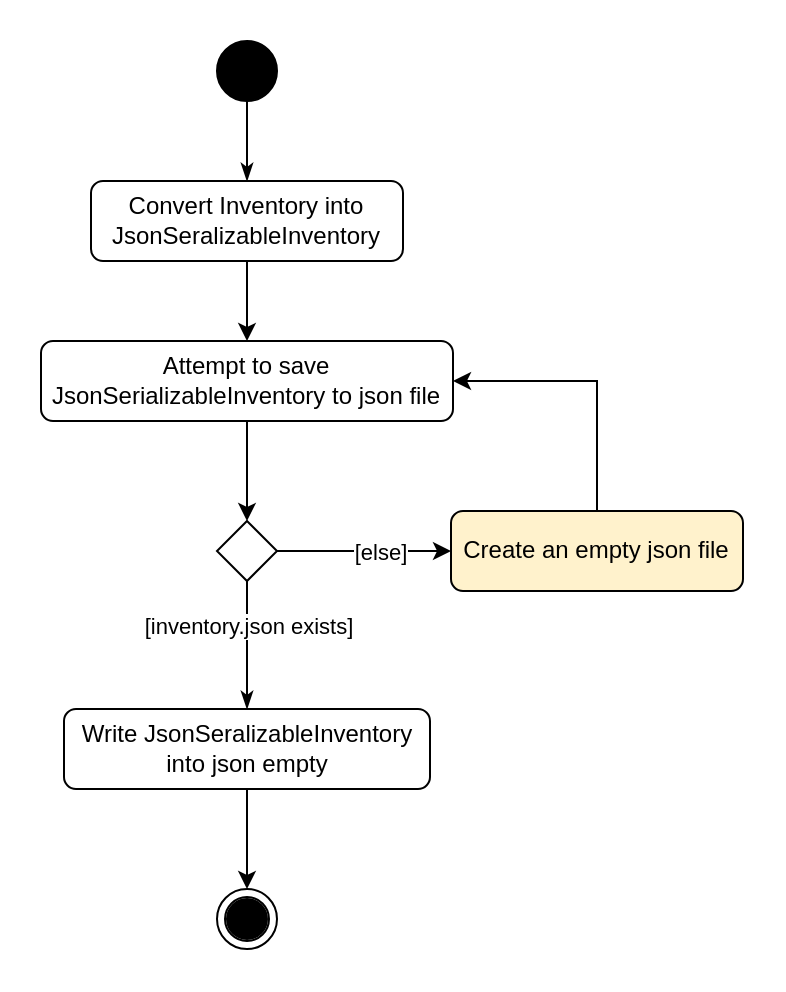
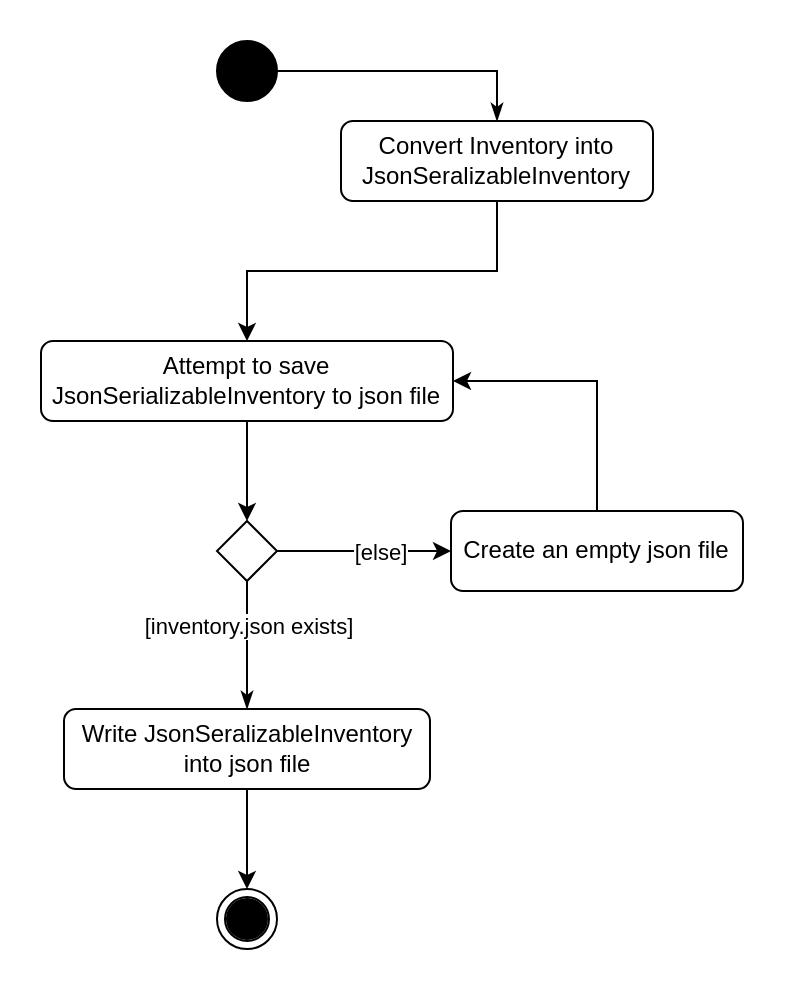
node "Convert Inventory into JsonSeralizableInventory": moved (247, 221) -> (497, 161)
node "Create an empty json file": fillcolor #fff2cc -> #ffffff
node "Write JsonSeralizableInventory into json empty": label "Write JsonSeralizableInventory into json empty" -> "Write JsonSeralizableInventory into json file"
